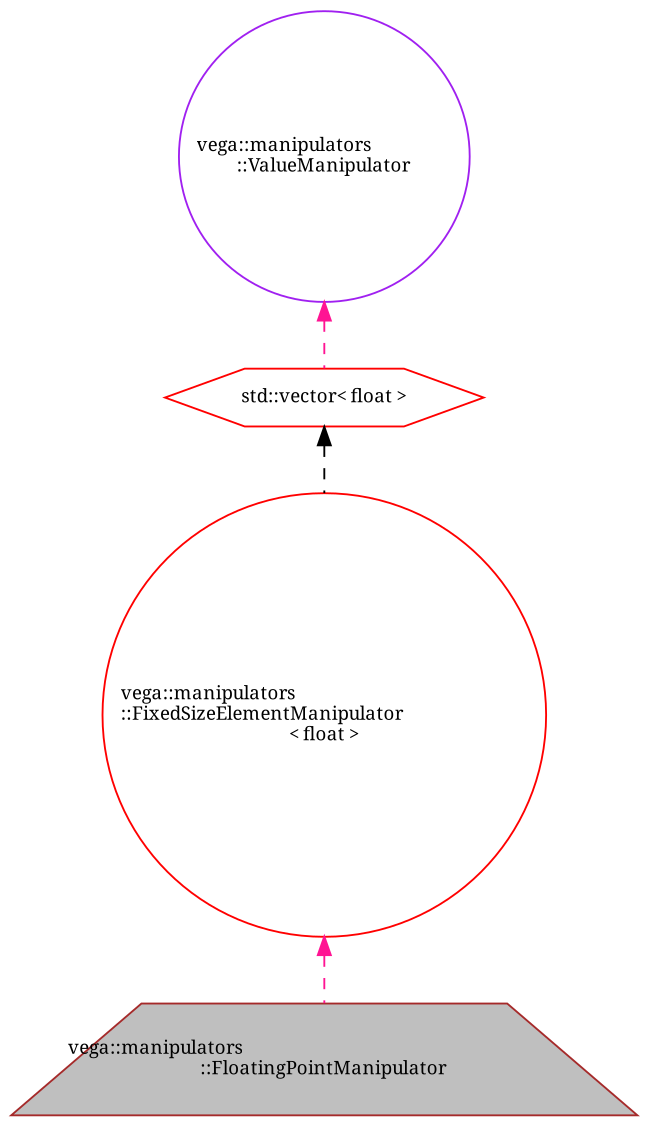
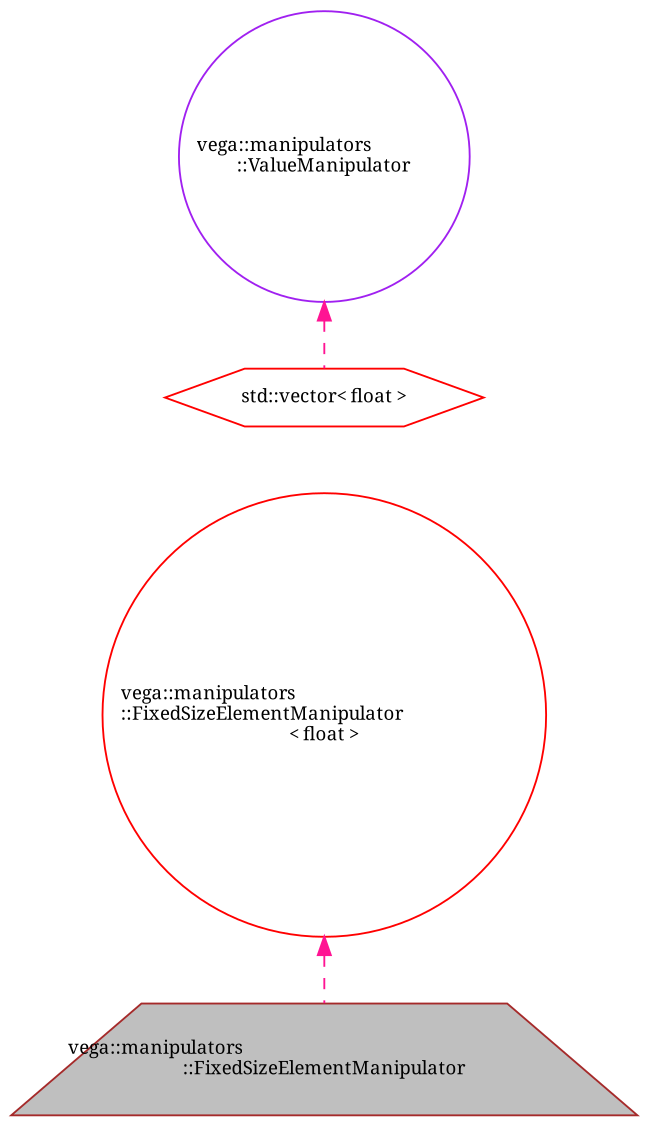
edge "vega::manipulators ::FixedSizeElementManipulator < float >" -> "std::vector< float >": removed
node "vega::manipulators ::FloatingPointManipulator": label "vega::manipulators ::FloatingPointManipulator" -> "vega::manipulators ::FixedSizeElementManipulator"
